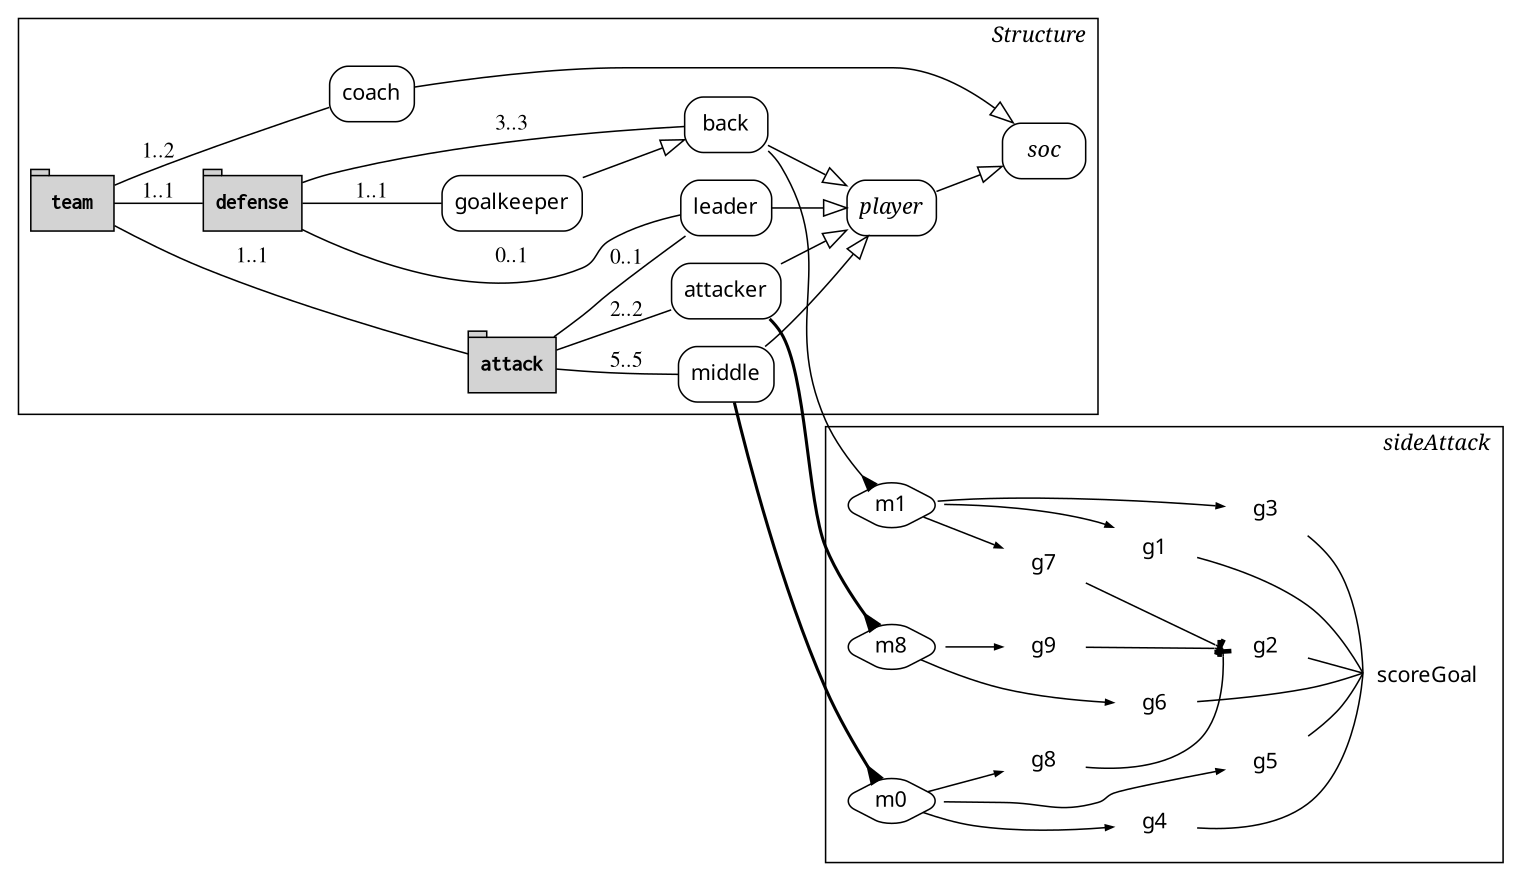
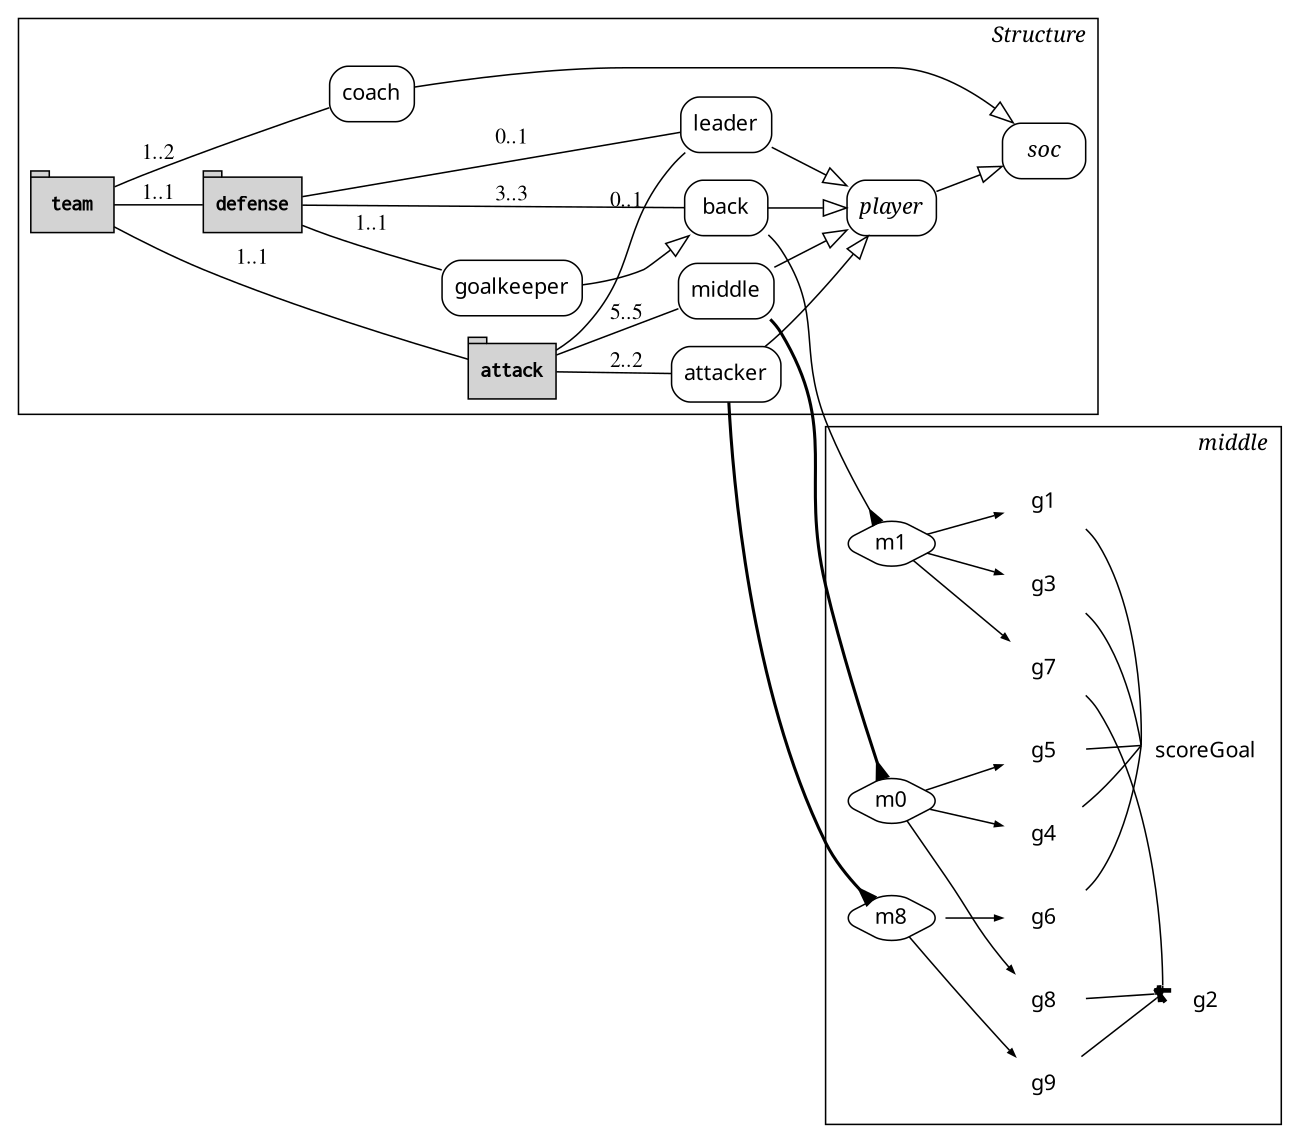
cluster "sideAttack": label "sideAttack" -> "middle"
edge "g2" -- "scoreGoal": removed
